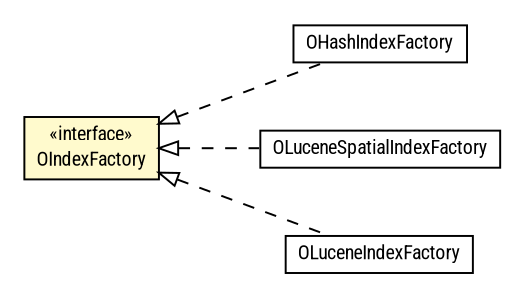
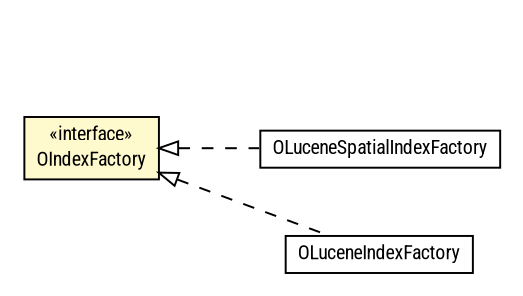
node "OHashIndexFactory": removed
